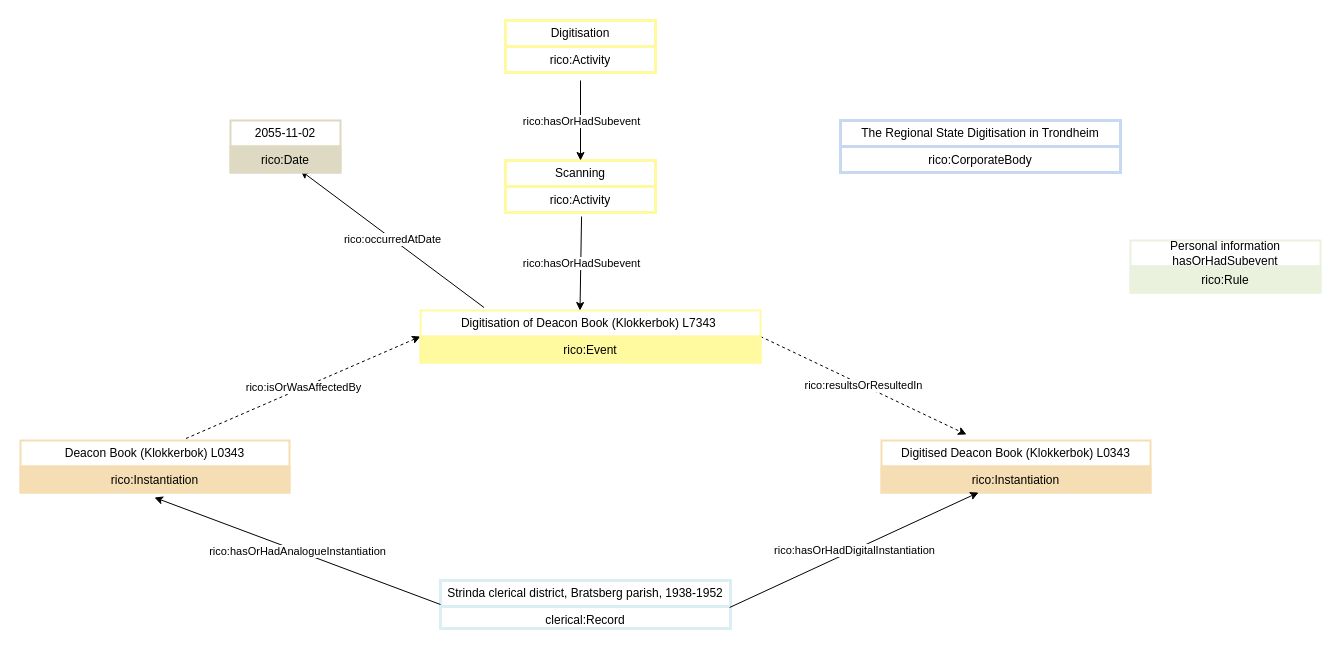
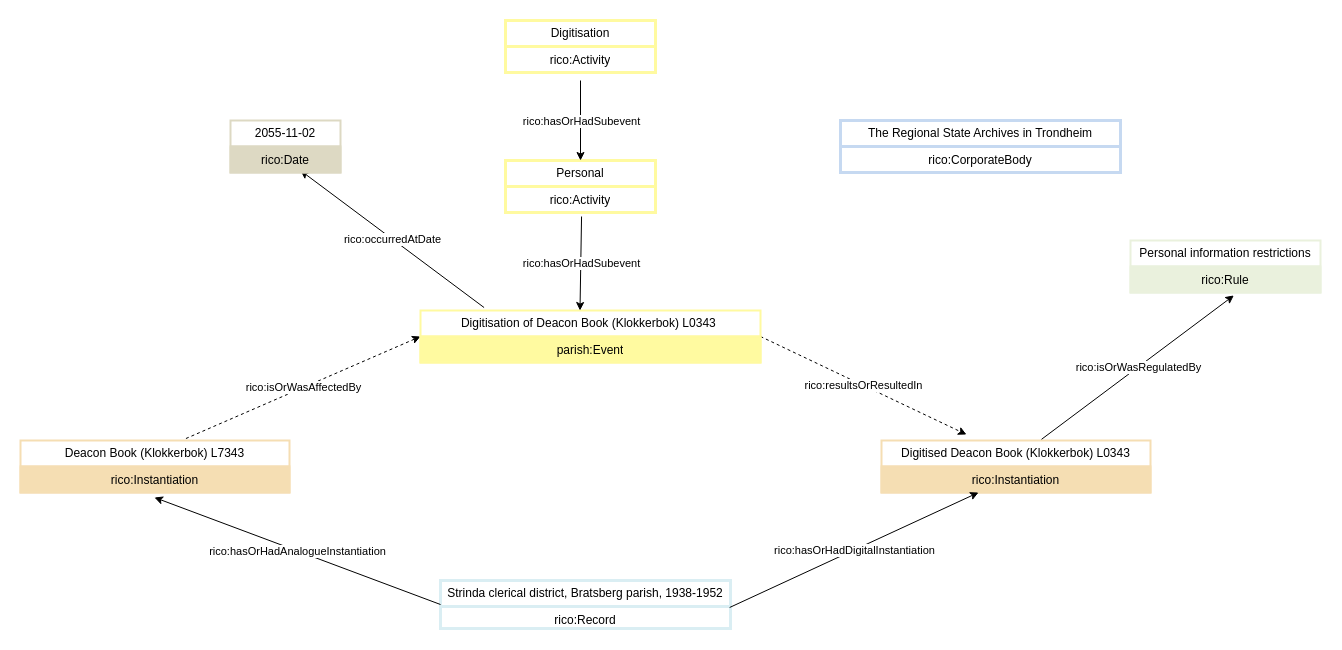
node "The Regional State Digitisation in Trondheim": label "The Regional State Digitisation in Trondheim" -> "The Regional State Archives in Trondheim"
node "Scanning": label "Scanning" -> "Personal"
node "Personal information hasOrHadSubevent": label "Personal information hasOrHadSubevent" -> "Personal information restrictions"
node "Digitisation of Deacon Book (Klokkerbok) L7343": label "Digitisation of Deacon Book (Klokkerbok) L7343" -> "Digitisation of Deacon Book (Klokkerbok) L0343"
node "rico:Event": label "rico:Event" -> "parish:Event"
edge "Digitised Deacon Book (Klokkerbok) L0343" -> "rico:Rule": added, label "rico:isOrWasRegulatedBy"
node "Deacon Book (Klokkerbok) L0343": label "Deacon Book (Klokkerbok) L0343" -> "Deacon Book (Klokkerbok) L7343"
node "clerical:Record": label "clerical:Record" -> "rico:Record"
